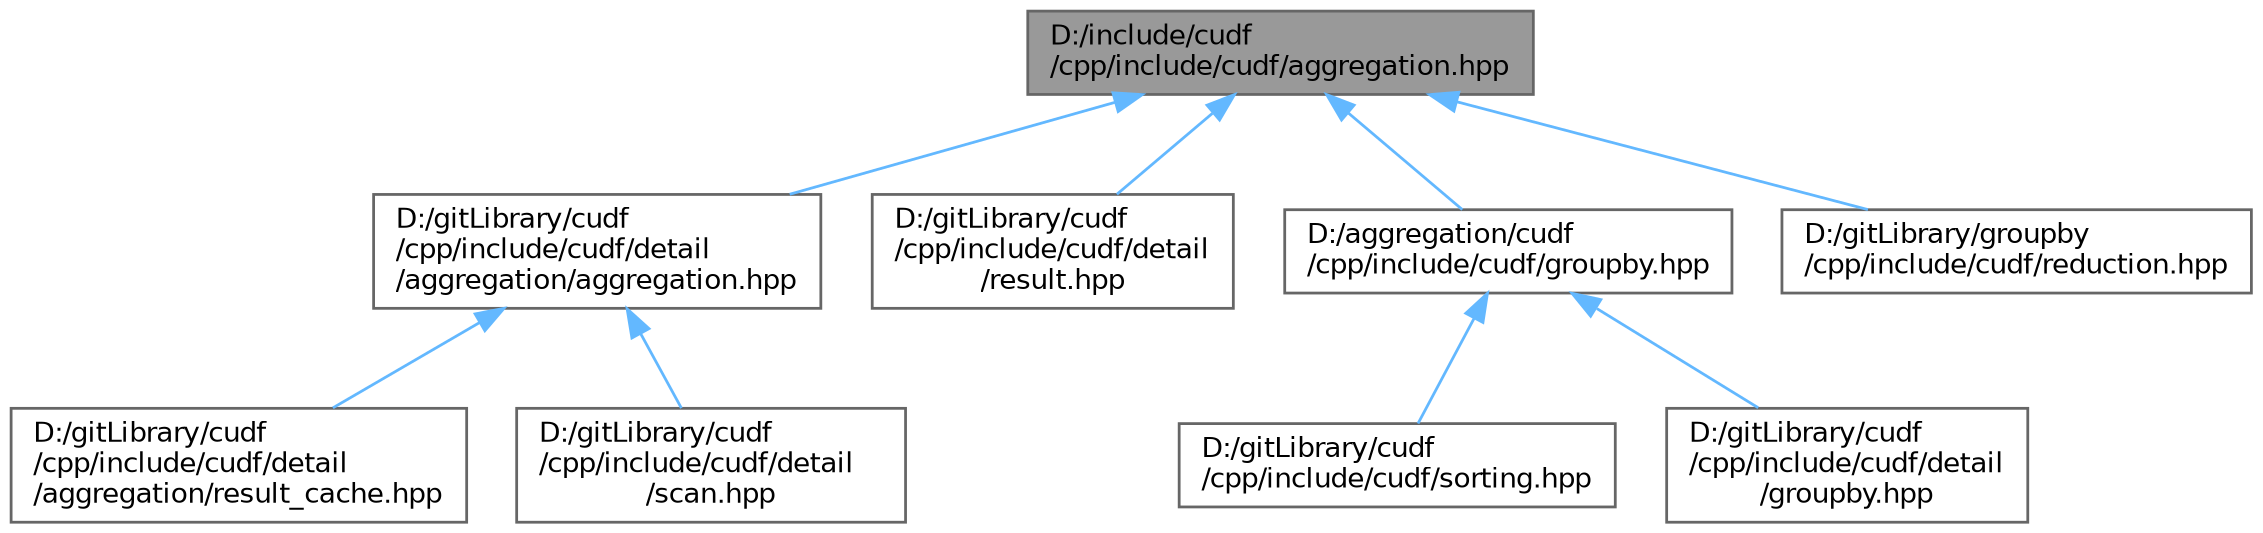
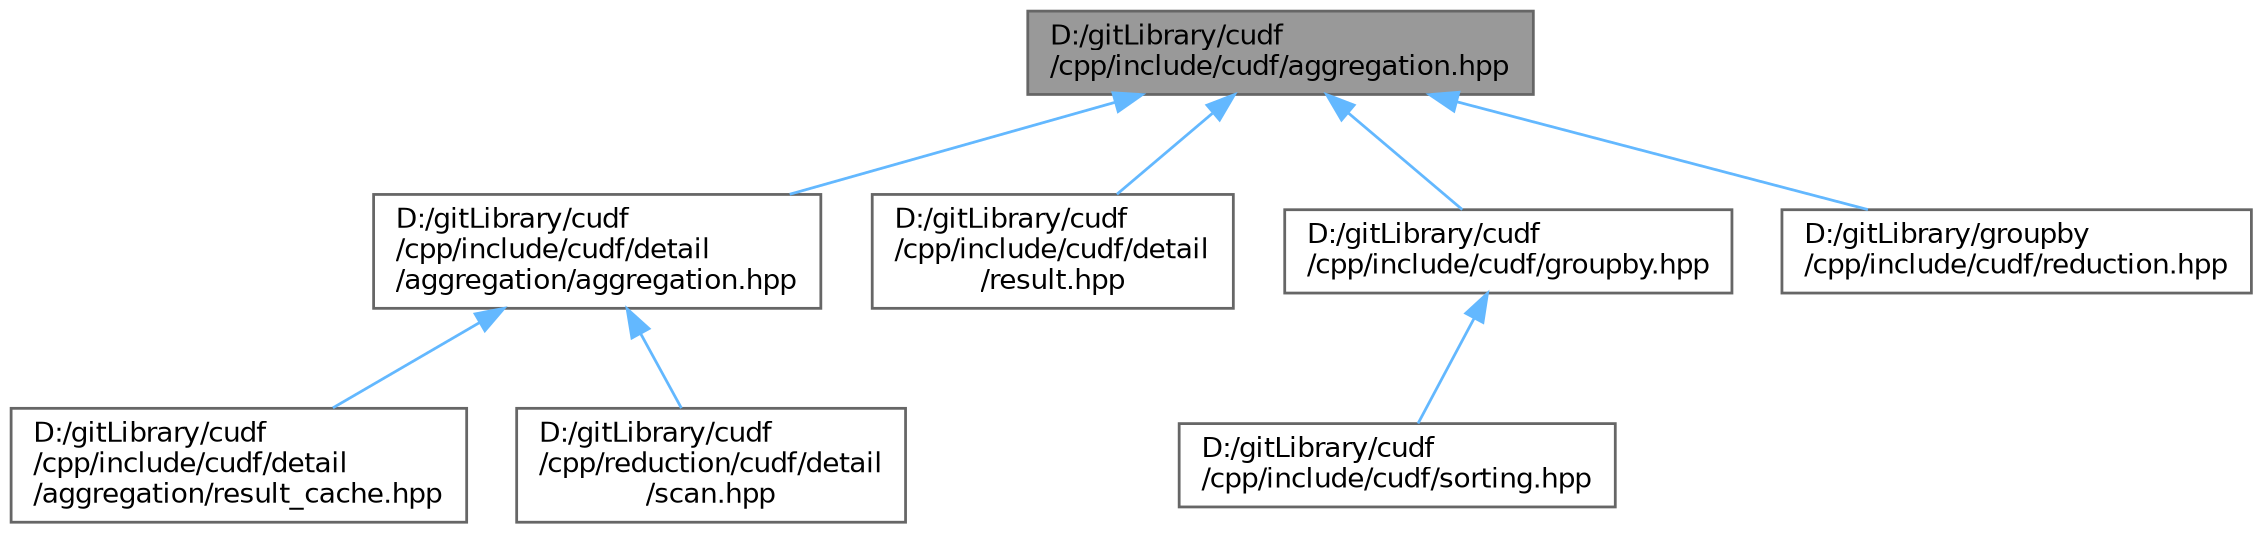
node "D:/include/cudf /cpp/include/cudf/aggregation.hpp": label "D:/include/cudf /cpp/include/cudf/aggregation.hpp" -> "D:/gitLibrary/cudf /cpp/include/cudf/aggregation.hpp"
node "D:/aggregation/cudf /cpp/include/cudf/groupby.hpp": label "D:/aggregation/cudf /cpp/include/cudf/groupby.hpp" -> "D:/gitLibrary/cudf /cpp/include/cudf/groupby.hpp"
node "D:/gitLibrary/cudf /cpp/include/cudf/detail /scan.hpp": label "D:/gitLibrary/cudf /cpp/include/cudf/detail /scan.hpp" -> "D:/gitLibrary/cudf /cpp/reduction/cudf/detail /scan.hpp"
node "D:/gitLibrary/cudf /cpp/include/cudf/detail /groupby.hpp": removed
